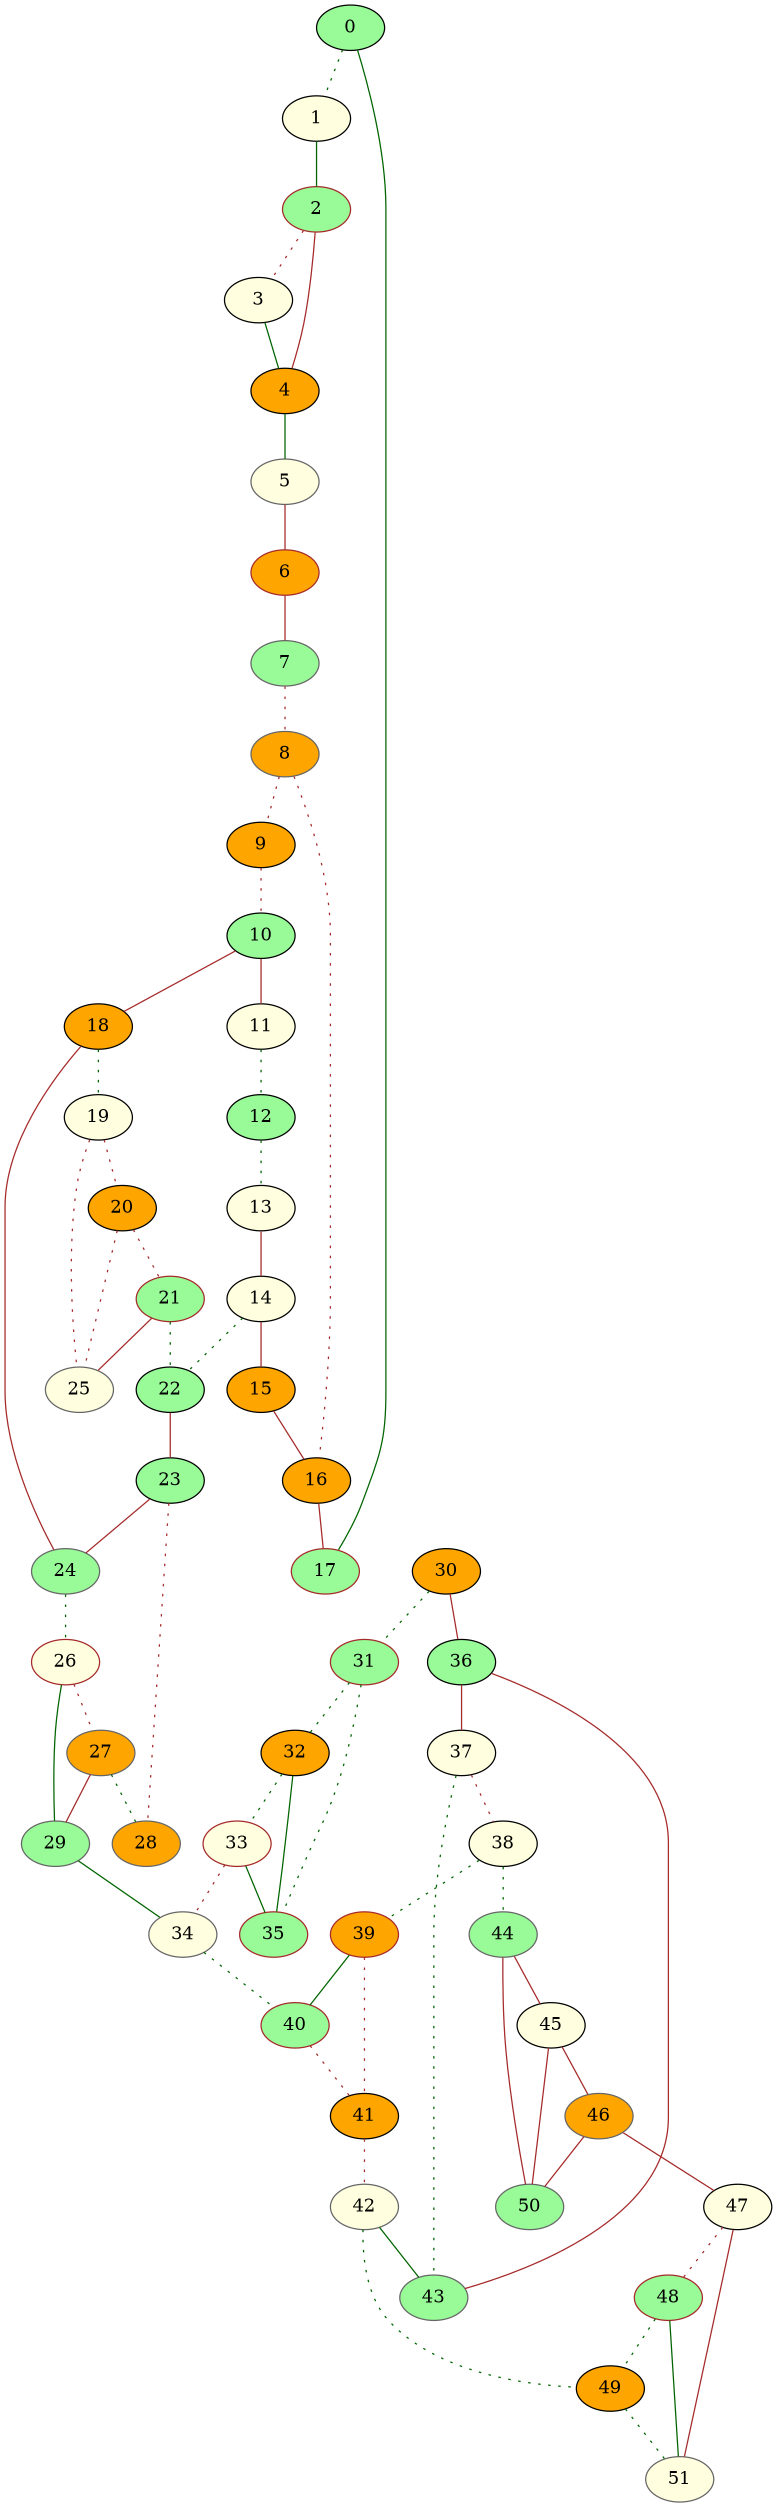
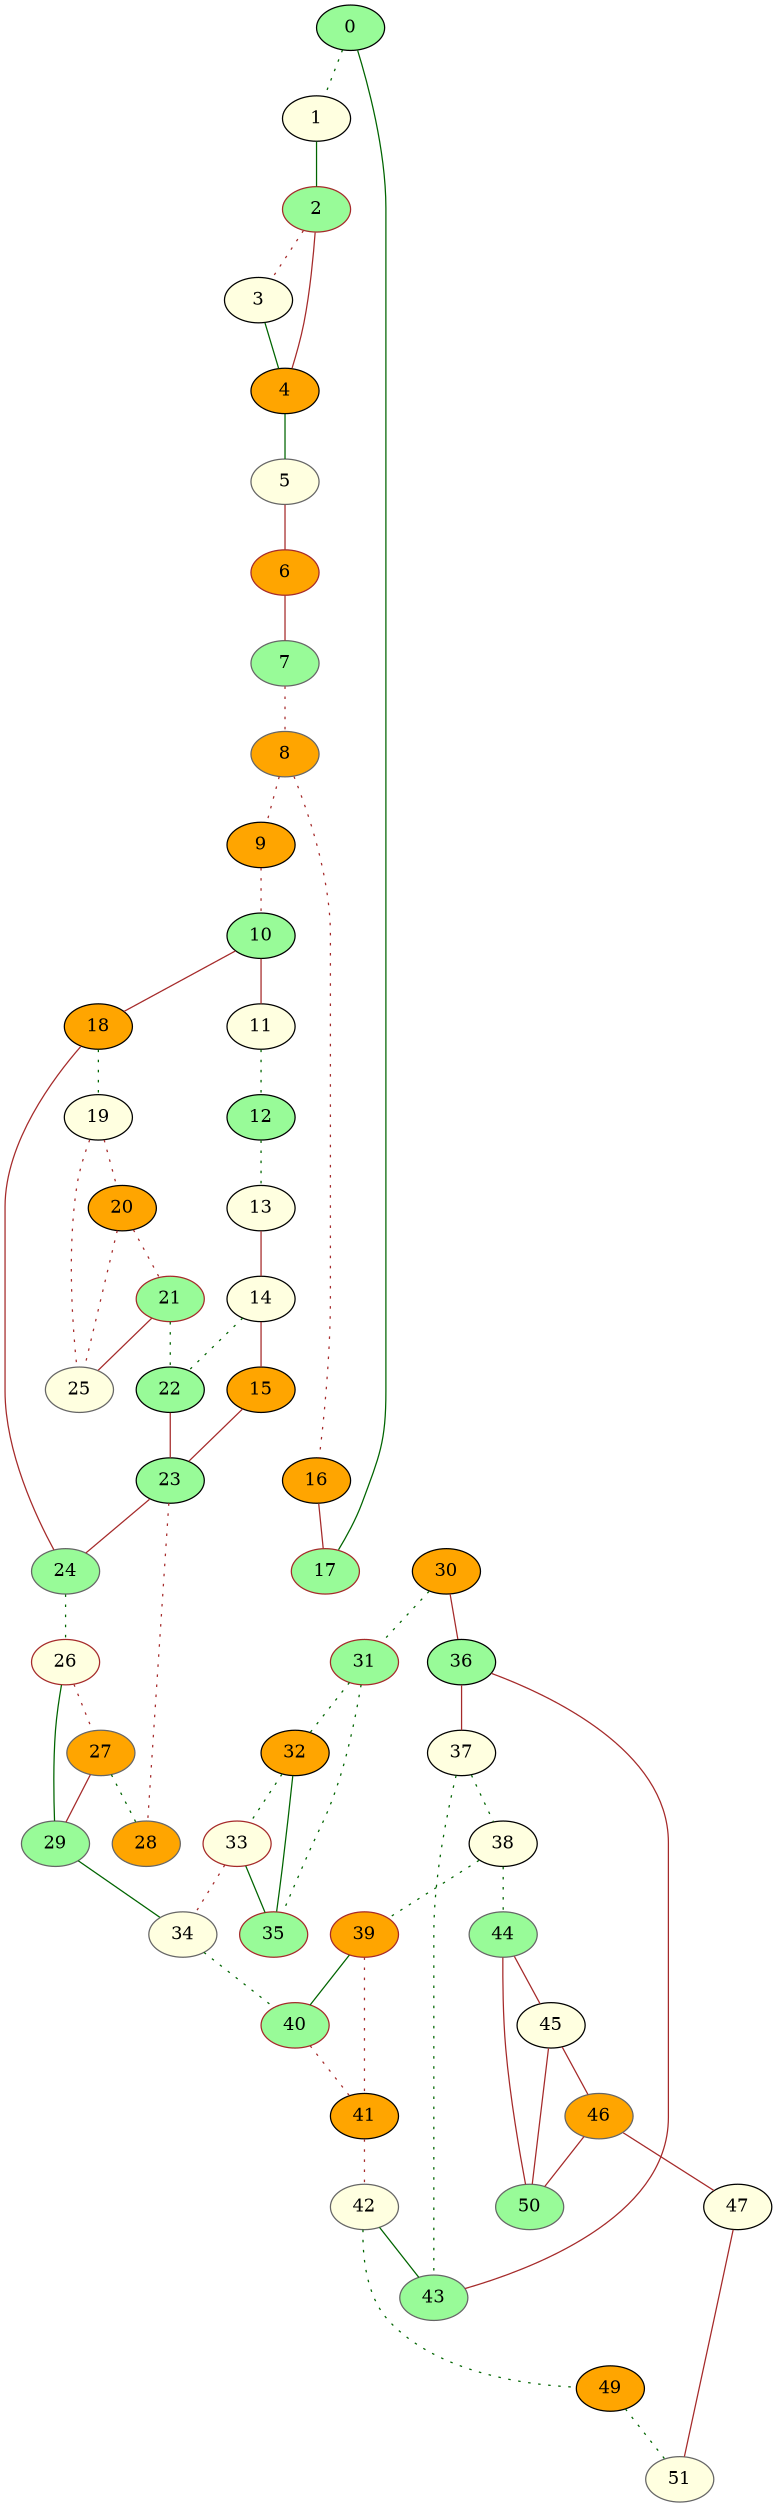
edge "15" -- "16": now "15" -- "23"
edge "37" -- "38": color brown -> darkgreen
node "48": removed
